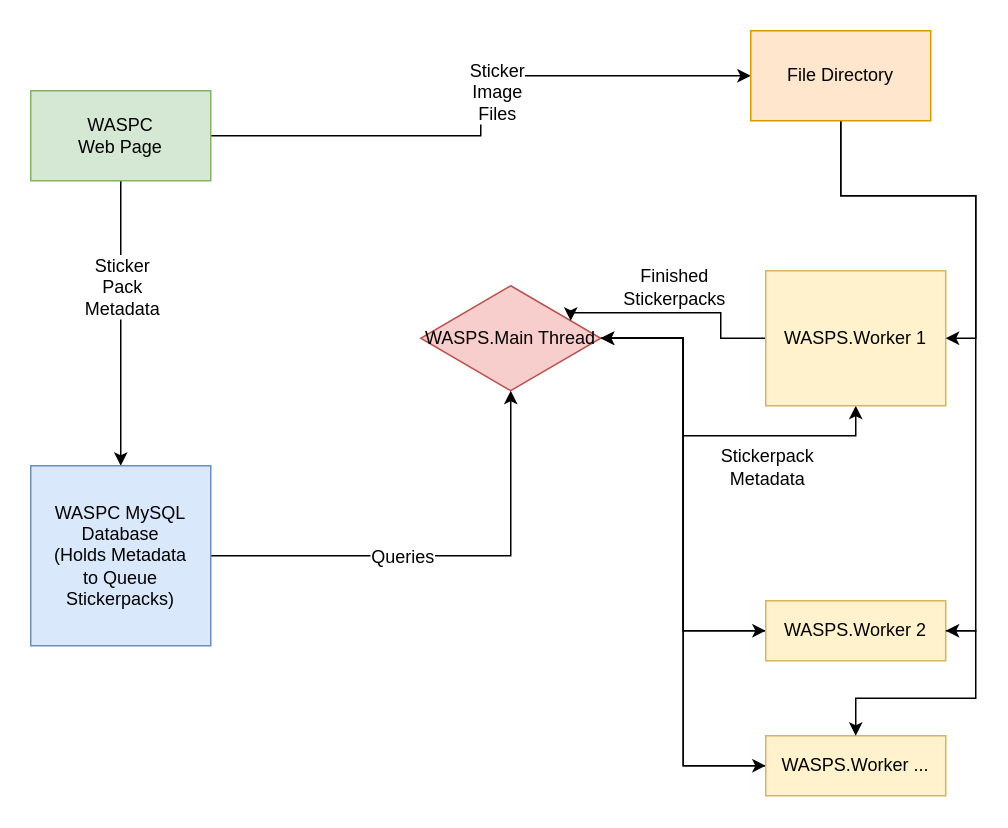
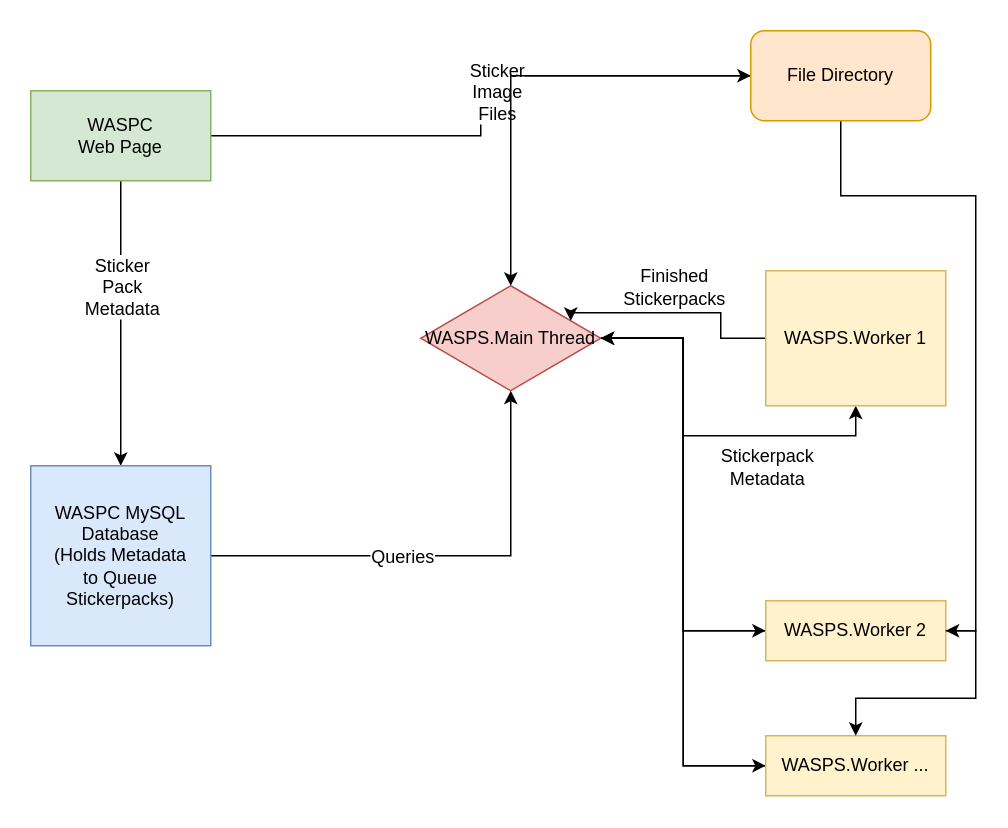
node "File Directory": shape rectangle -> rounded rectangle
edge "File Directory" -> "WASPS.Worker 1": now "File Directory" -> "WASPS.Main Thread"
